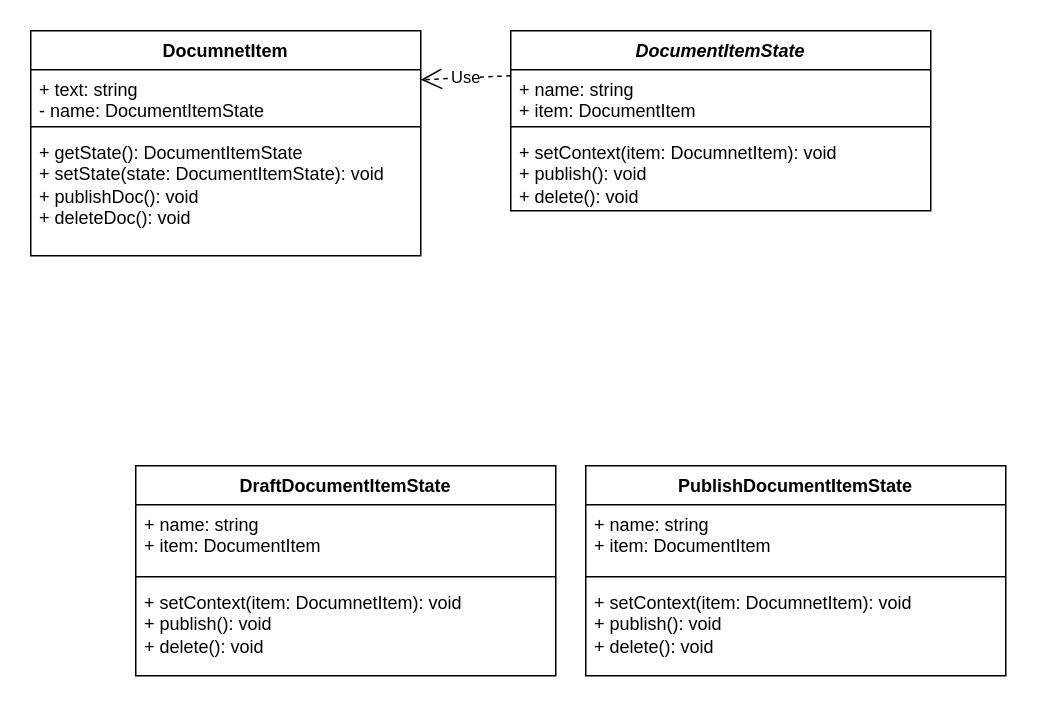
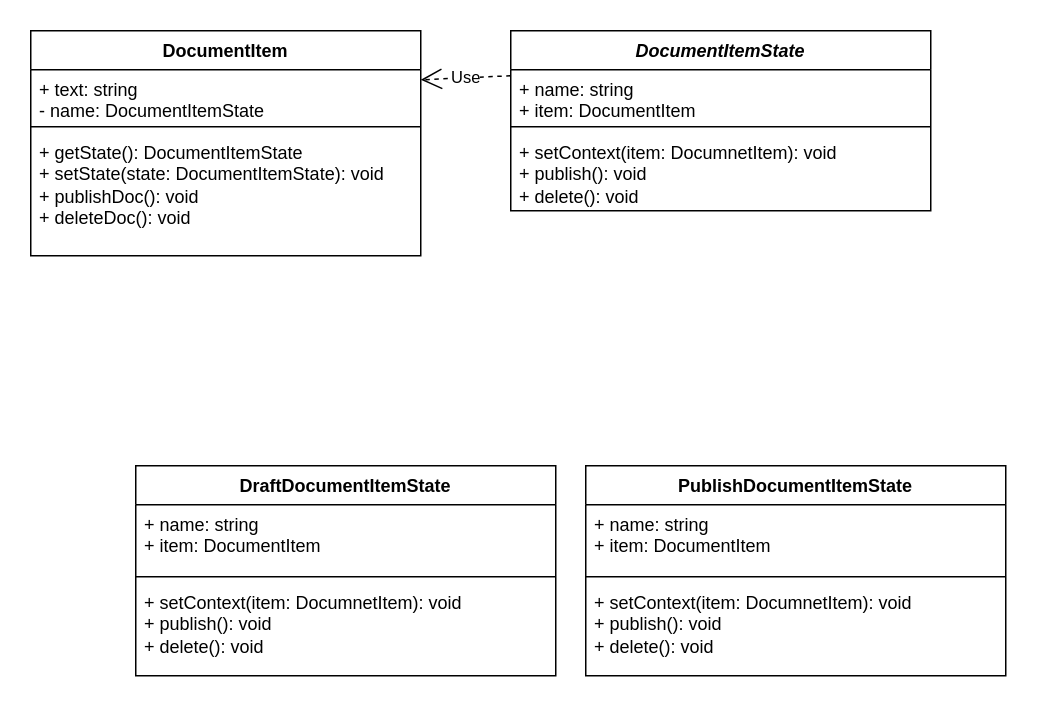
node "DocumnetItem": label "DocumnetItem" -> "DocumentItem"
